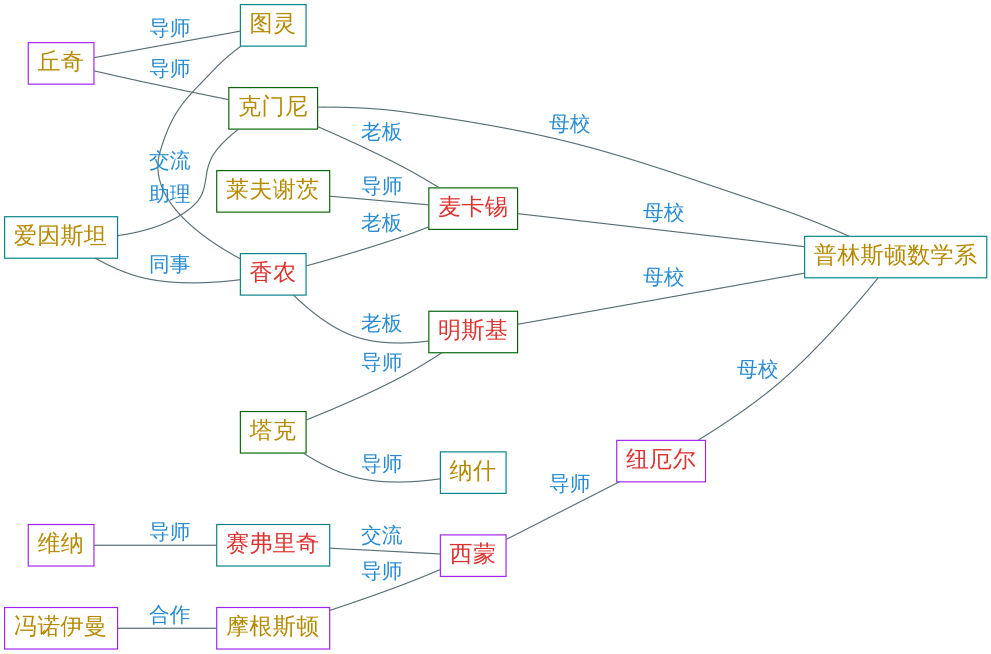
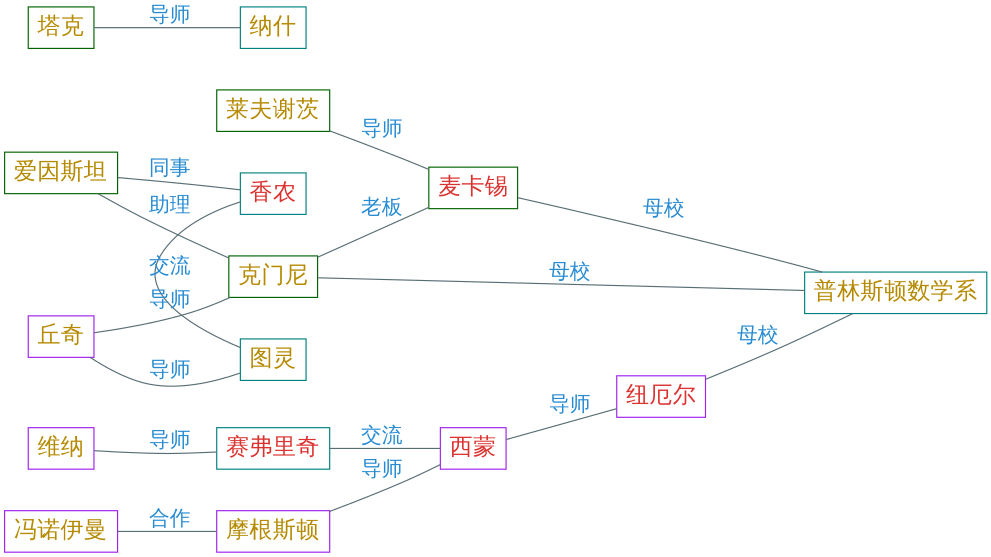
node "爱因斯坦": color teal -> darkgreen
edge "麦卡锡" -- "香农": removed, label "老板"
node "明斯基": removed
